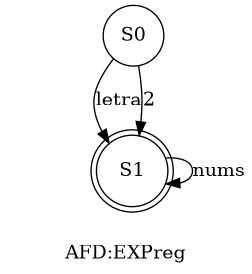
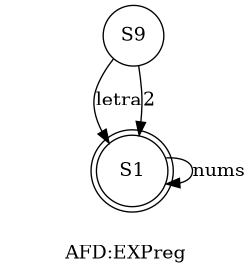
node "S0": label "S0" -> "S9"
